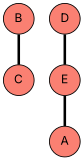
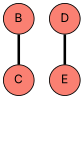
node "A": removed
